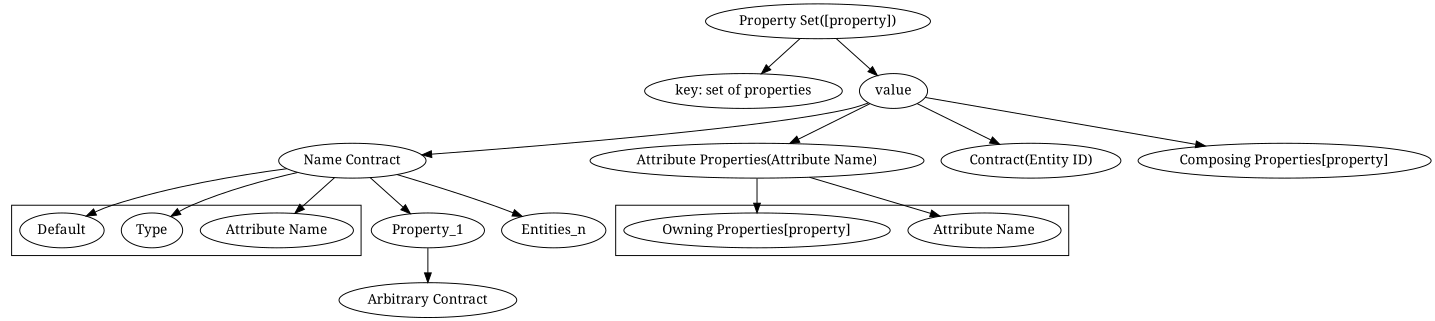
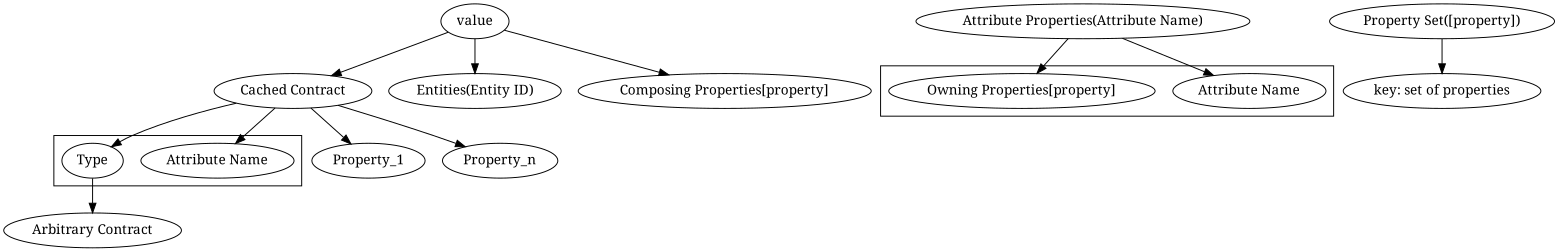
edge "Property Set([property])" -> "value": removed
edge "value" -> "Attribute Properties(Attribute Name)": removed
node "Name Contract": label "Name Contract" -> "Cached Contract"
node "Contract(Entity ID)": label "Contract(Entity ID)" -> "Entities(Entity ID)"
node "Default": removed
node "Entities_n": label "Entities_n" -> "Property_n"
edge "Property_1" -> "Arbitrary Contract": now "Type" -> "Arbitrary Contract"
